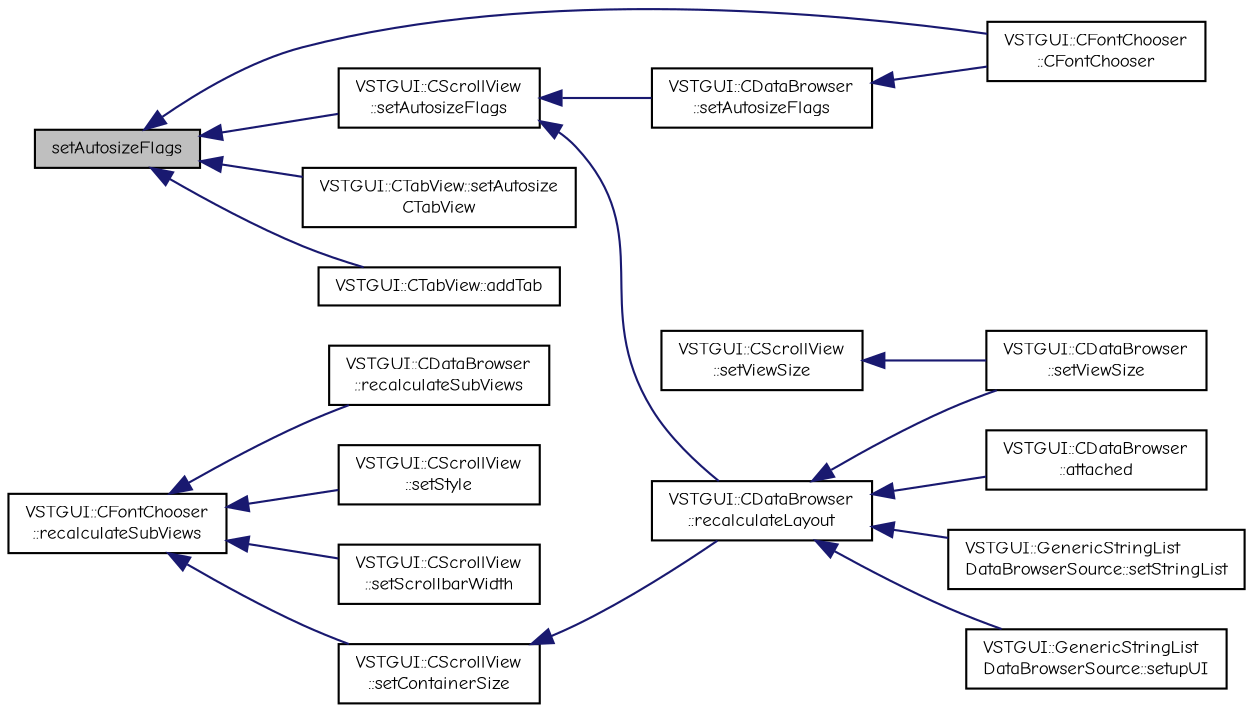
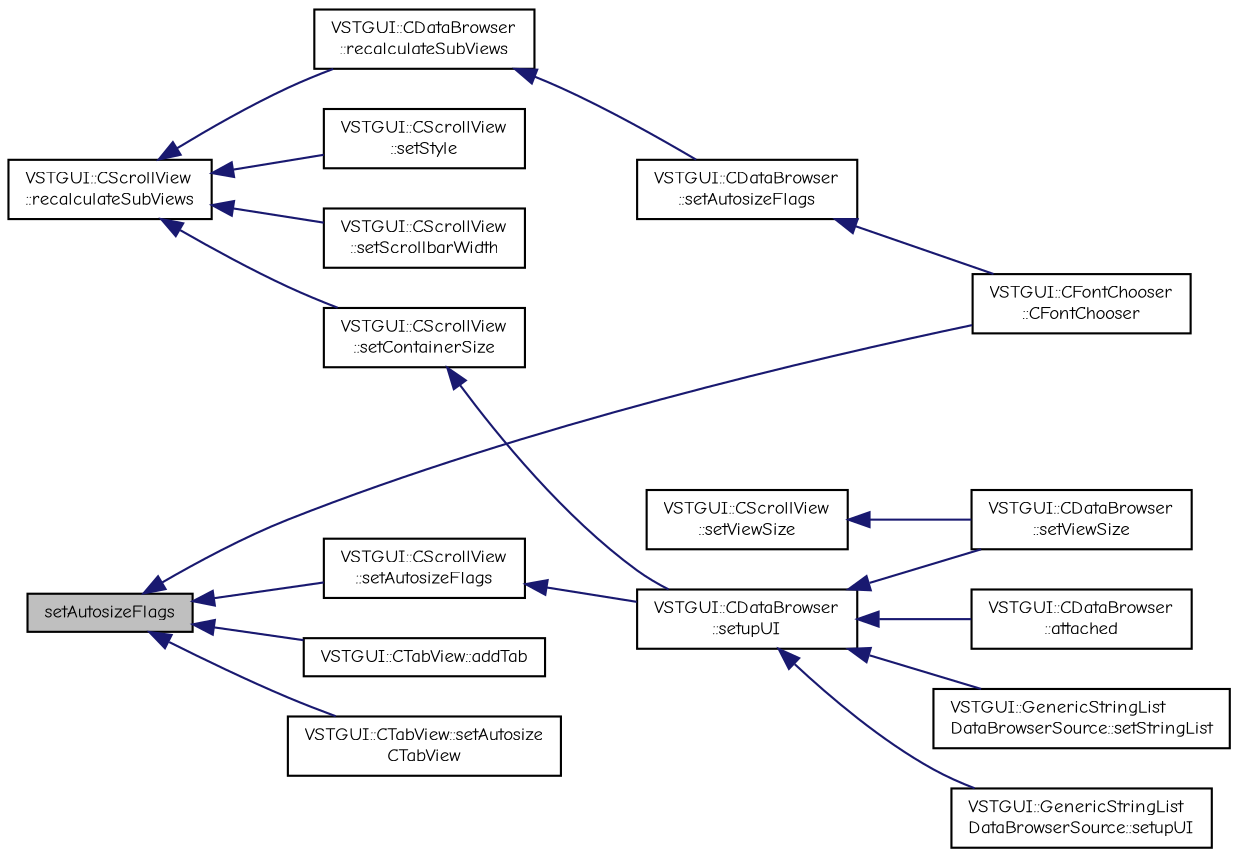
edge "VSTGUI::CDataBrowser ::setAutosizeFlags" -> "VSTGUI::CScrollView ::setAutosizeFlags": now "VSTGUI::CDataBrowser ::setAutosizeFlags" -> "VSTGUI::CDataBrowser ::recalculateSubViews"
node "VSTGUI::CDataBrowser ::recalculateLayout": label "VSTGUI::CDataBrowser ::recalculateLayout" -> "VSTGUI::CDataBrowser ::setupUI"
node "VSTGUI::CFontChooser ::recalculateSubViews": label "VSTGUI::CFontChooser ::recalculateSubViews" -> "VSTGUI::CScrollView ::recalculateSubViews"
